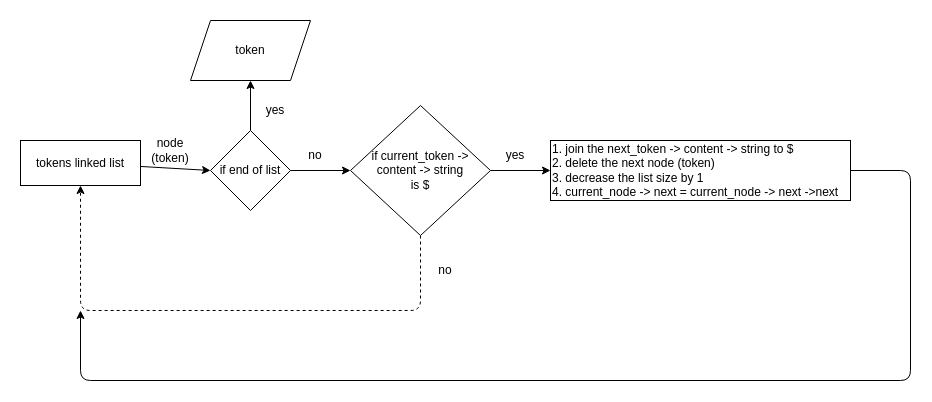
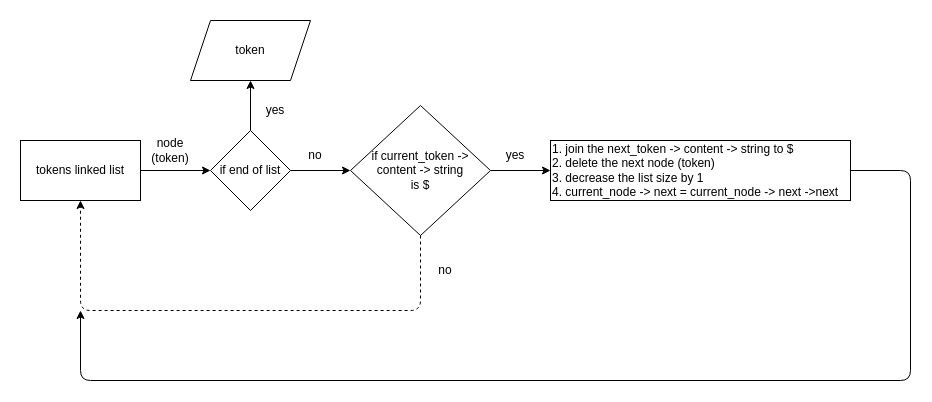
node "tokens linked list": size 120x45 -> 120x60
